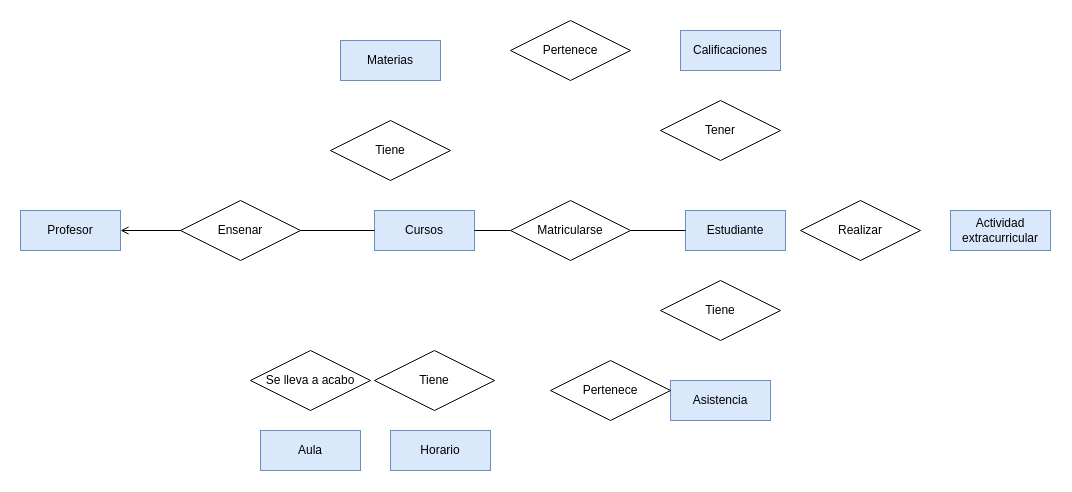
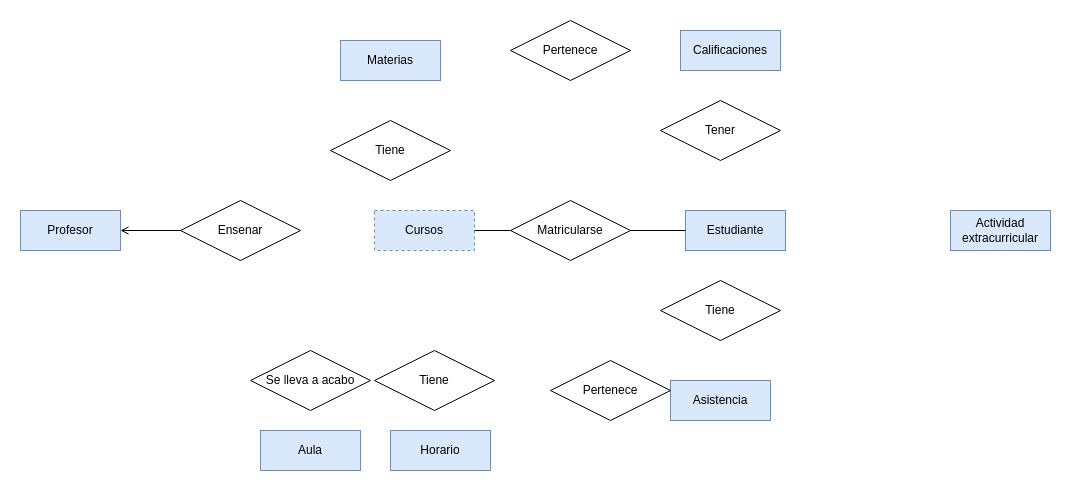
edge "Ensenar" -- "Cursos": removed
node "Cursos": style solid -> dashed
node "Realizar": removed
